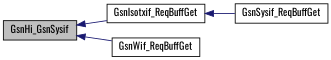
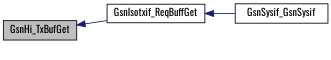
node "GsnSysif_ReqBuffGet": label "GsnSysif_ReqBuffGet" -> "GsnSysif_GsnSysif"
node "GsnHi_GsnSysif": label "GsnHi_GsnSysif" -> "GsnHi_TxBufGet"
node "GsnWif_ReqBuffGet": removed
